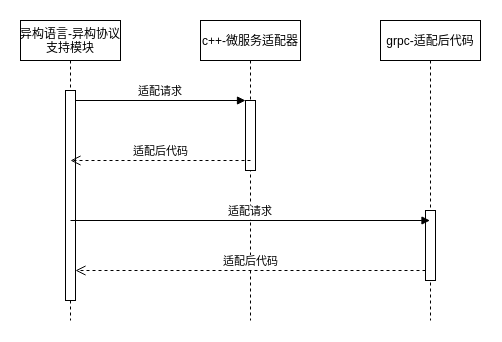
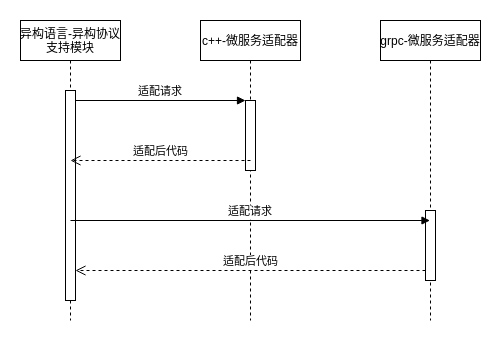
node "grpc-适配后代码": label "grpc-适配后代码" -> "grpc-微服务适配器"
